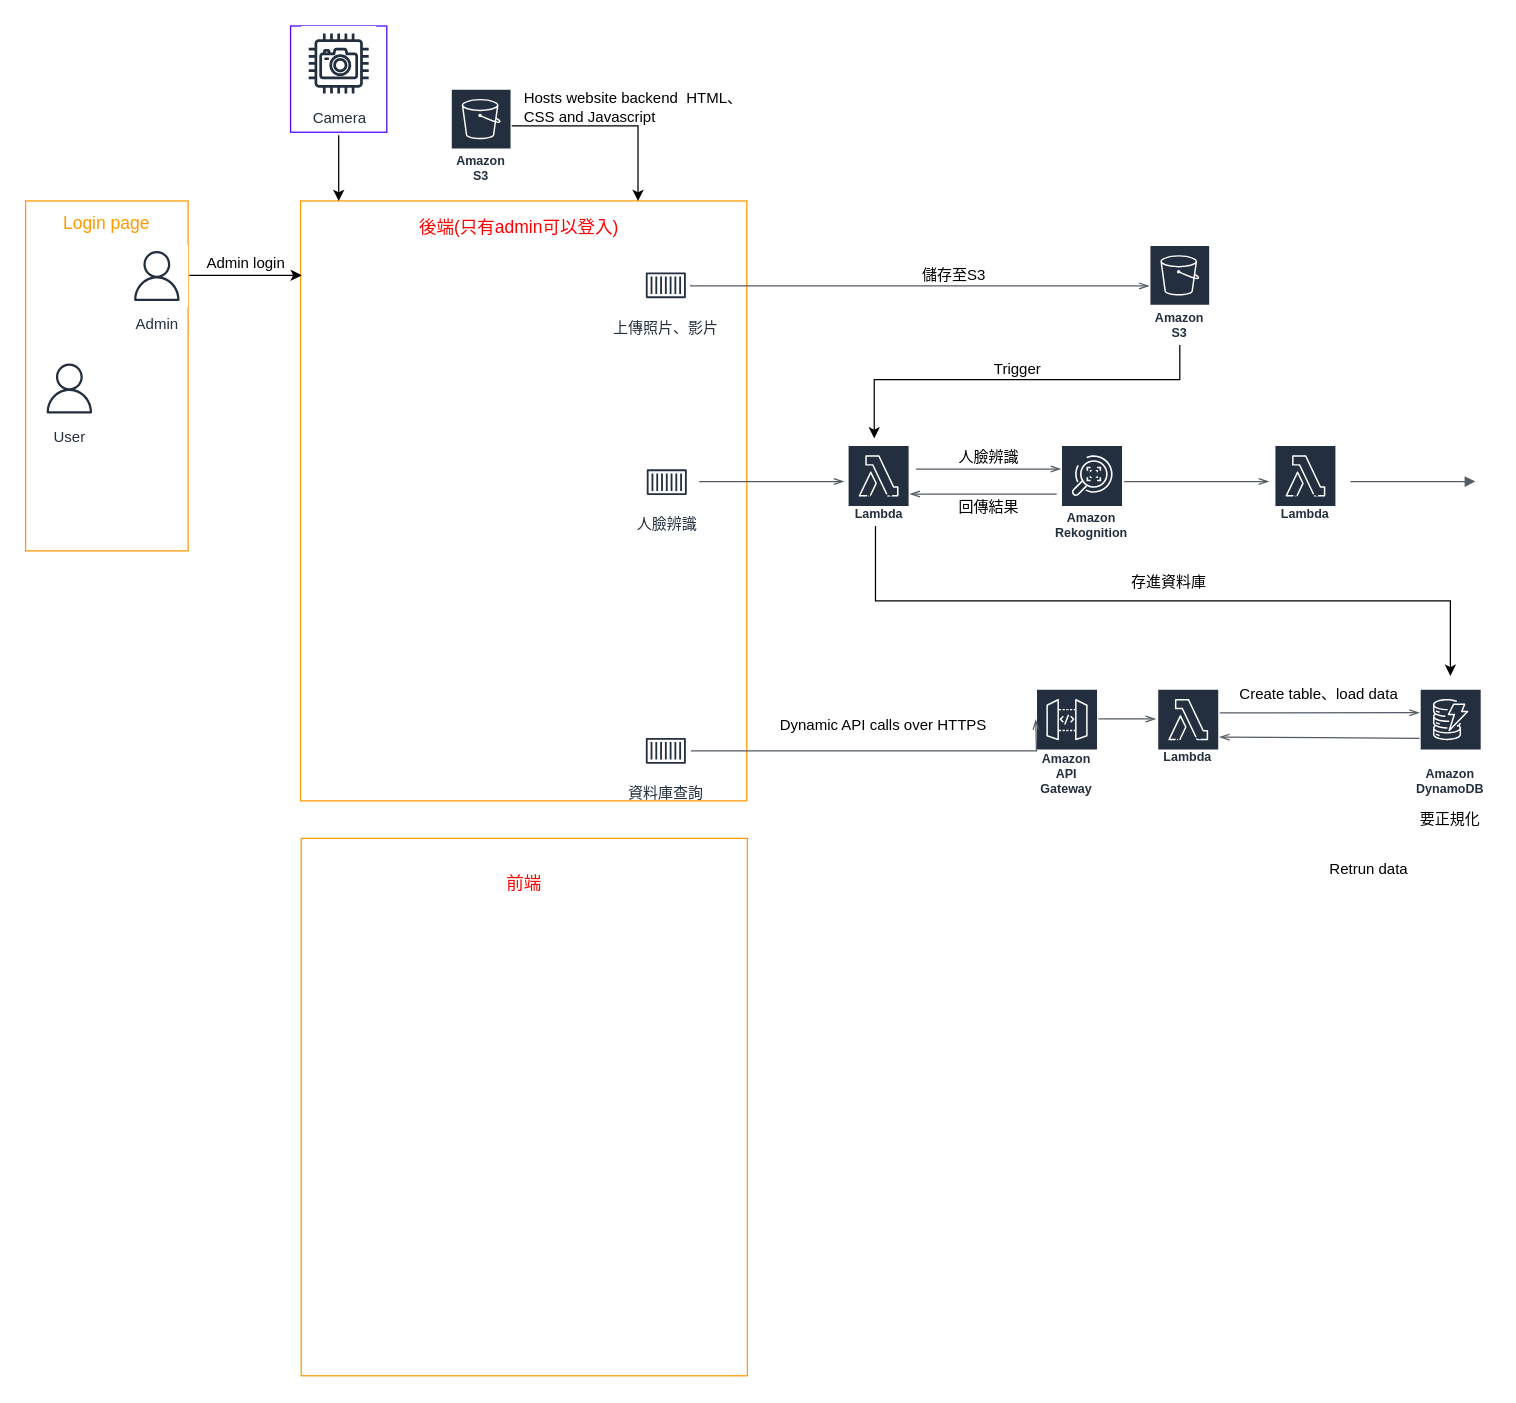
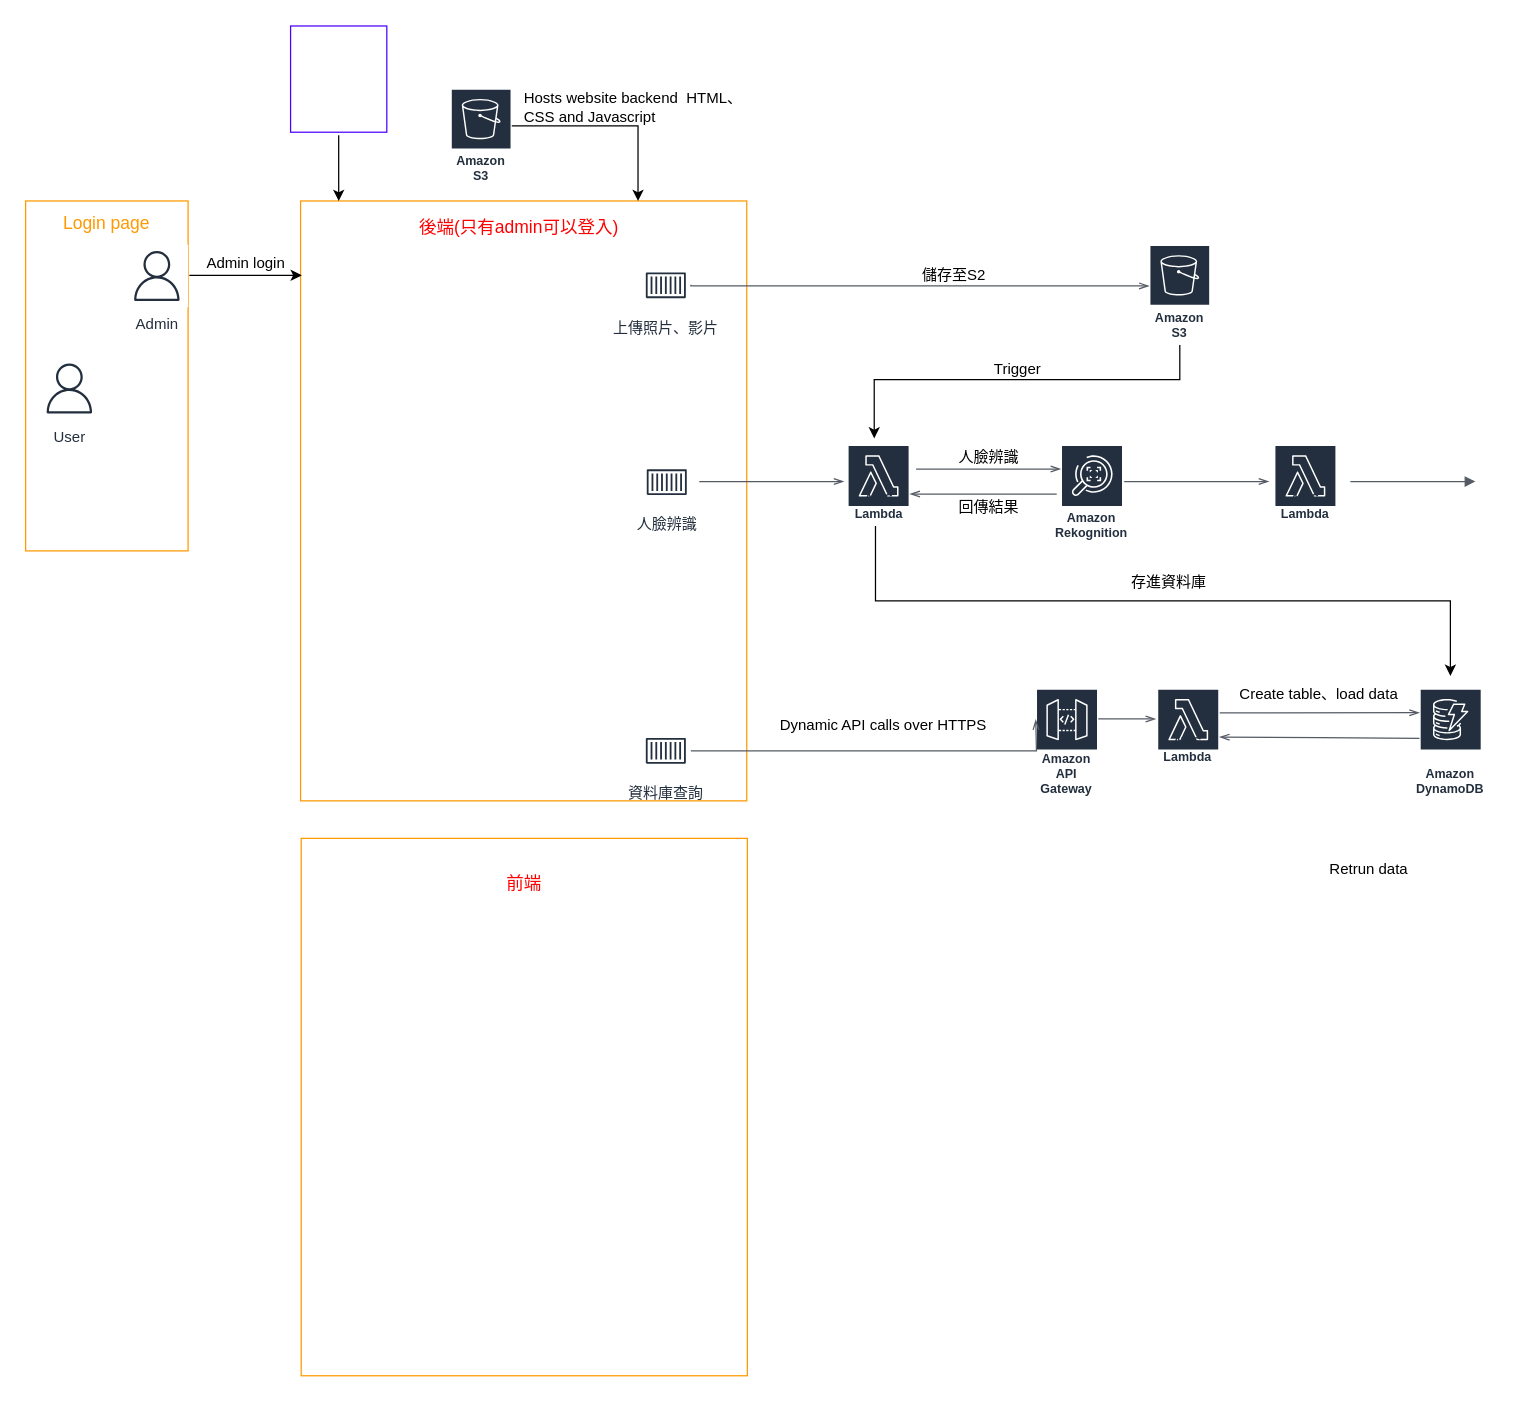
node "Camera": removed
node "儲存至S3": label "儲存至S3" -> "儲存至S2"
node "要正規化": removed
